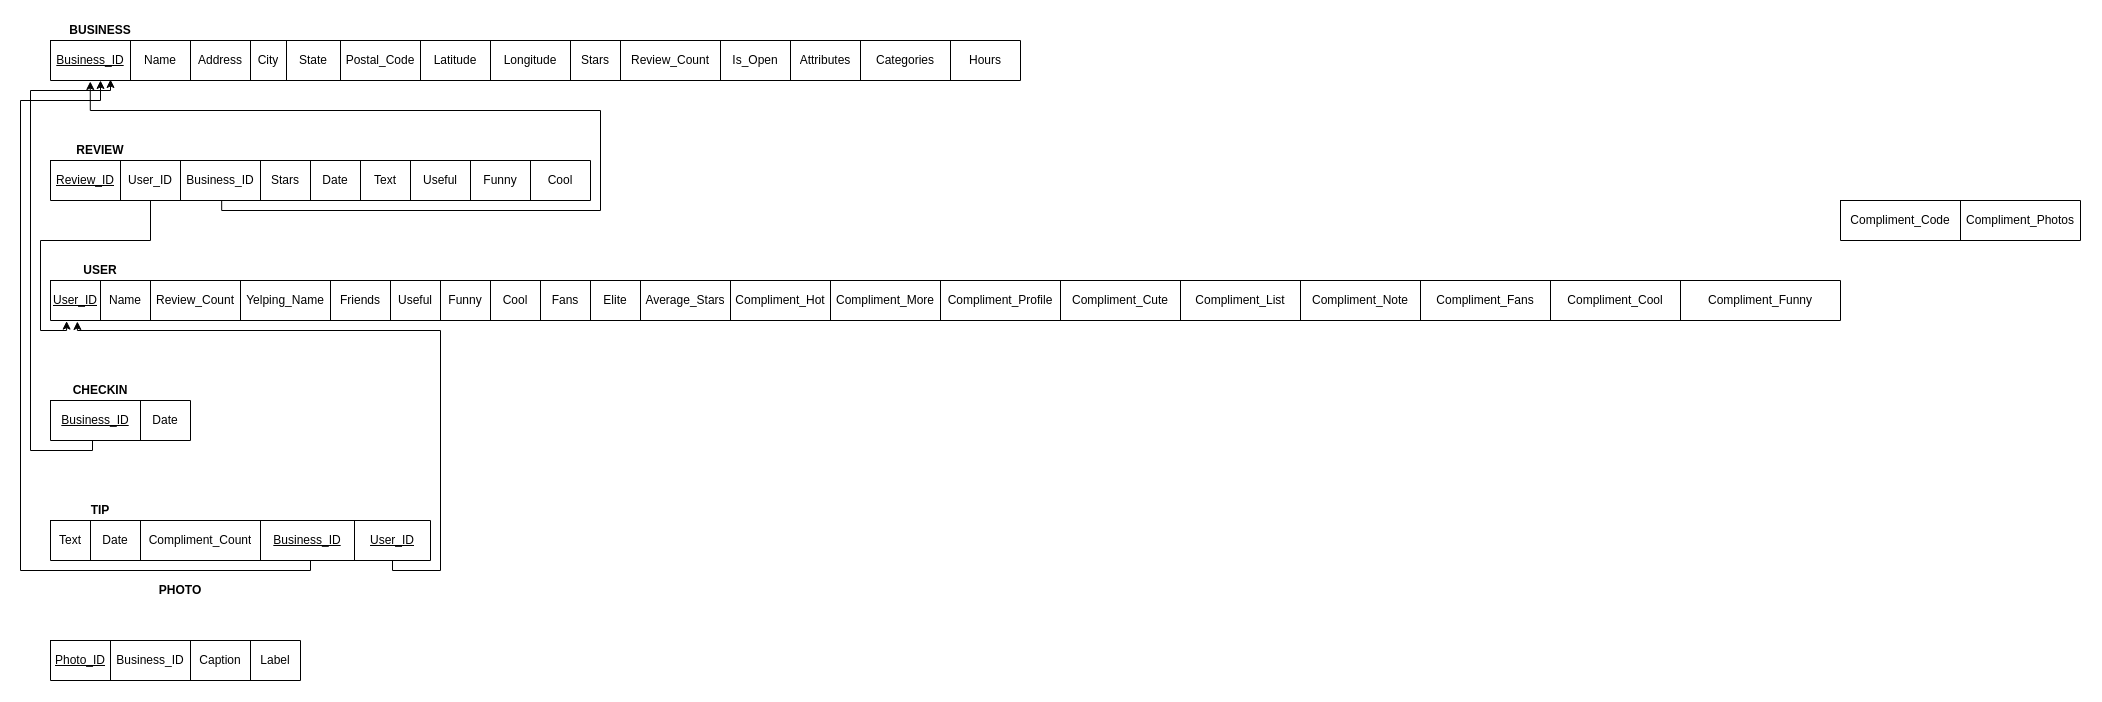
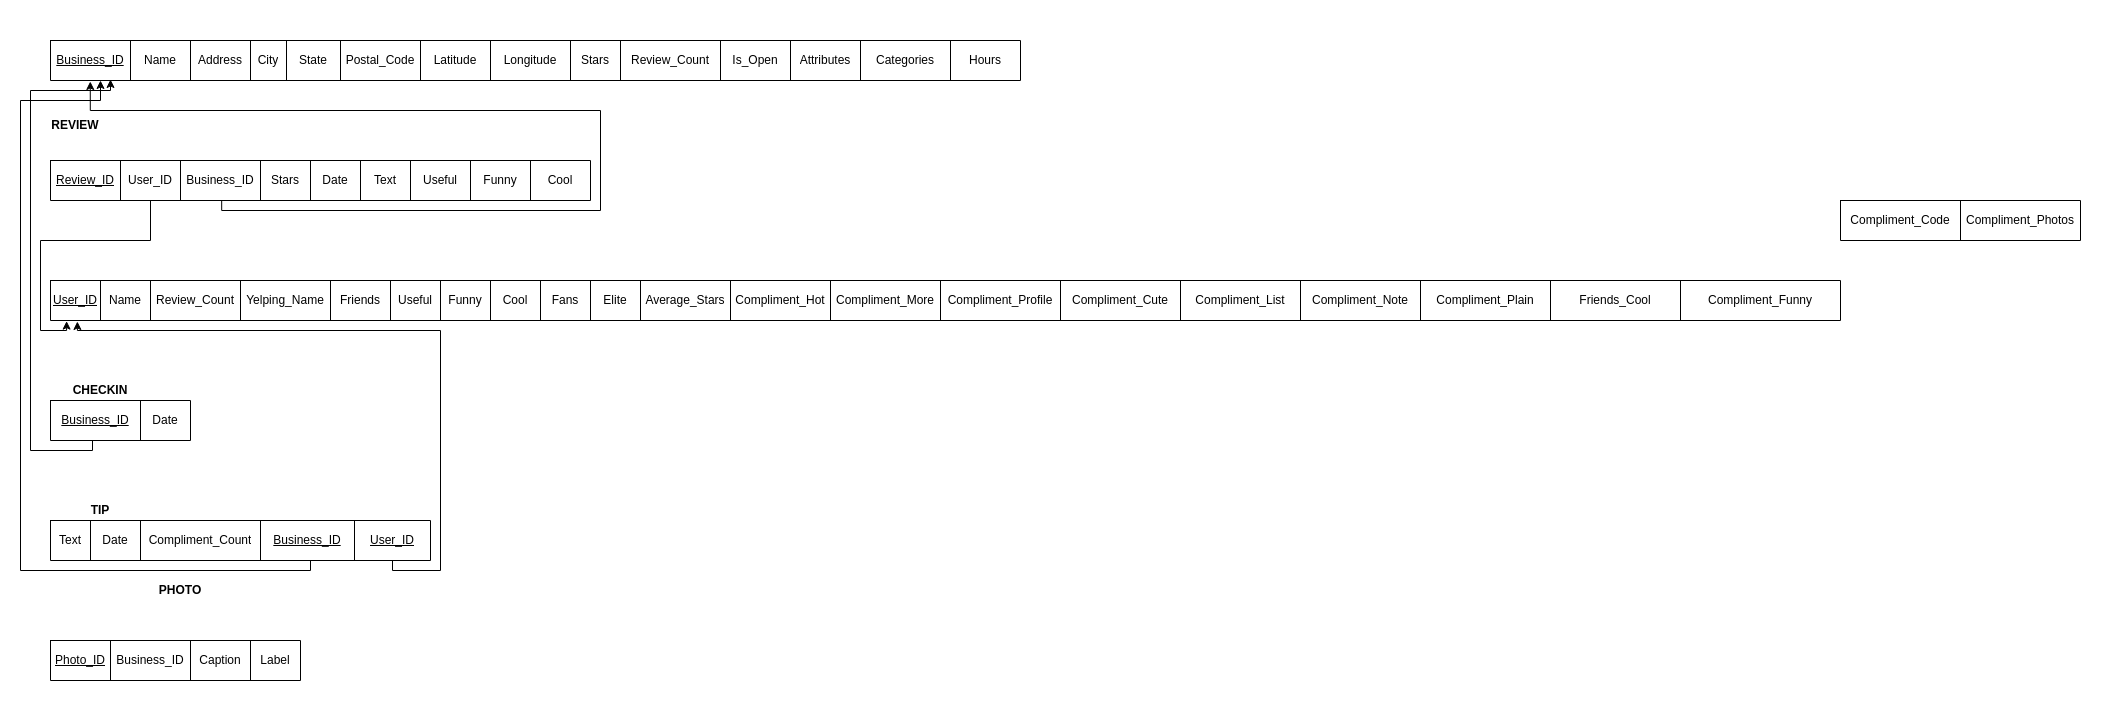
node "BUSINESS": removed
node "REVIEW": moved (101, 151) -> (76, 126)
node "USER": removed
node "Compliment_Fans": label "Compliment_Fans" -> "Compliment_Plain"
node "Compliment_Cool": label "Compliment_Cool" -> "Friends_Cool"
